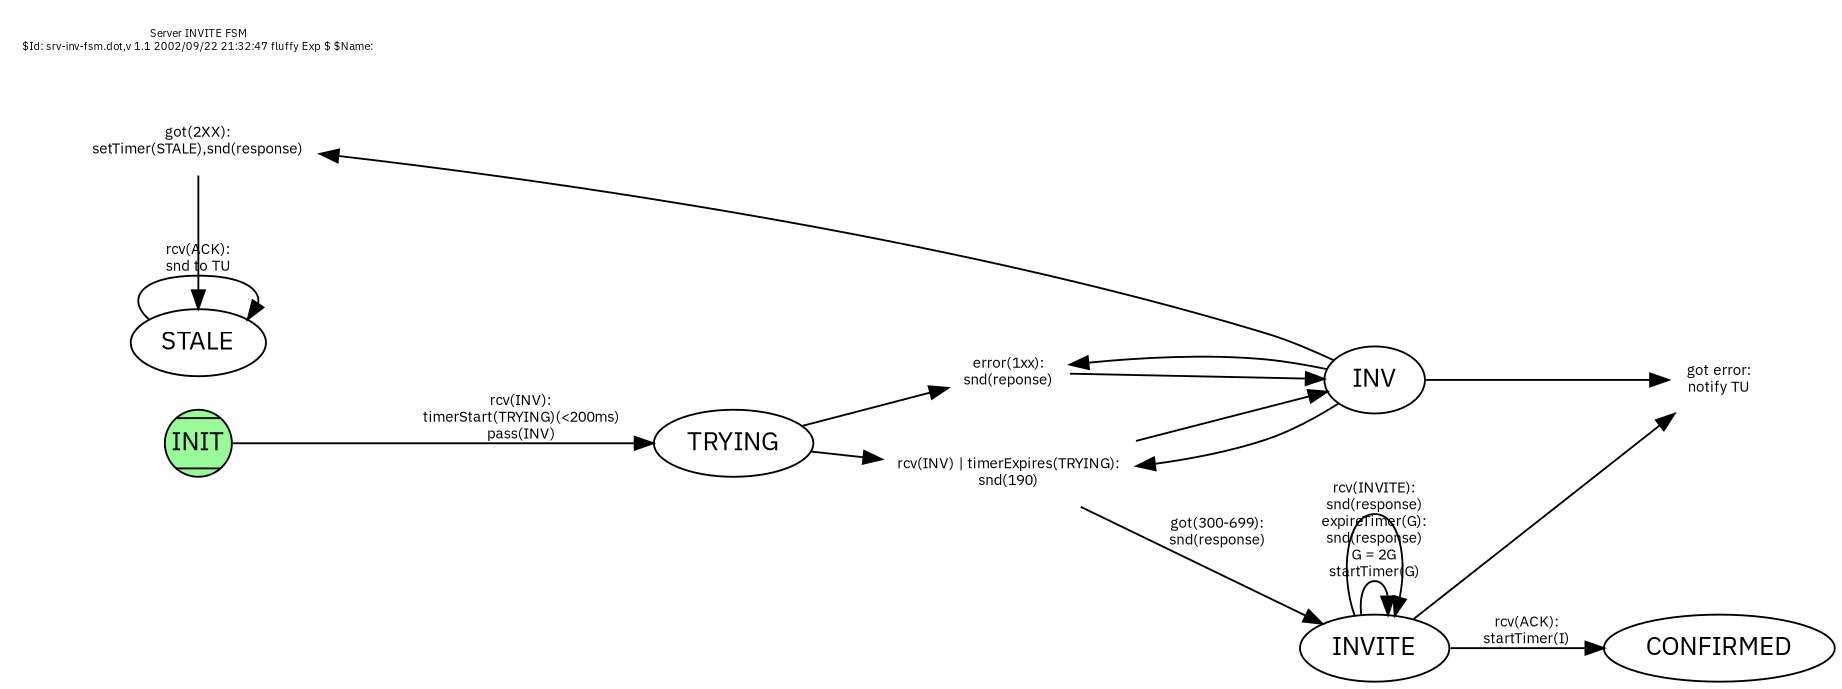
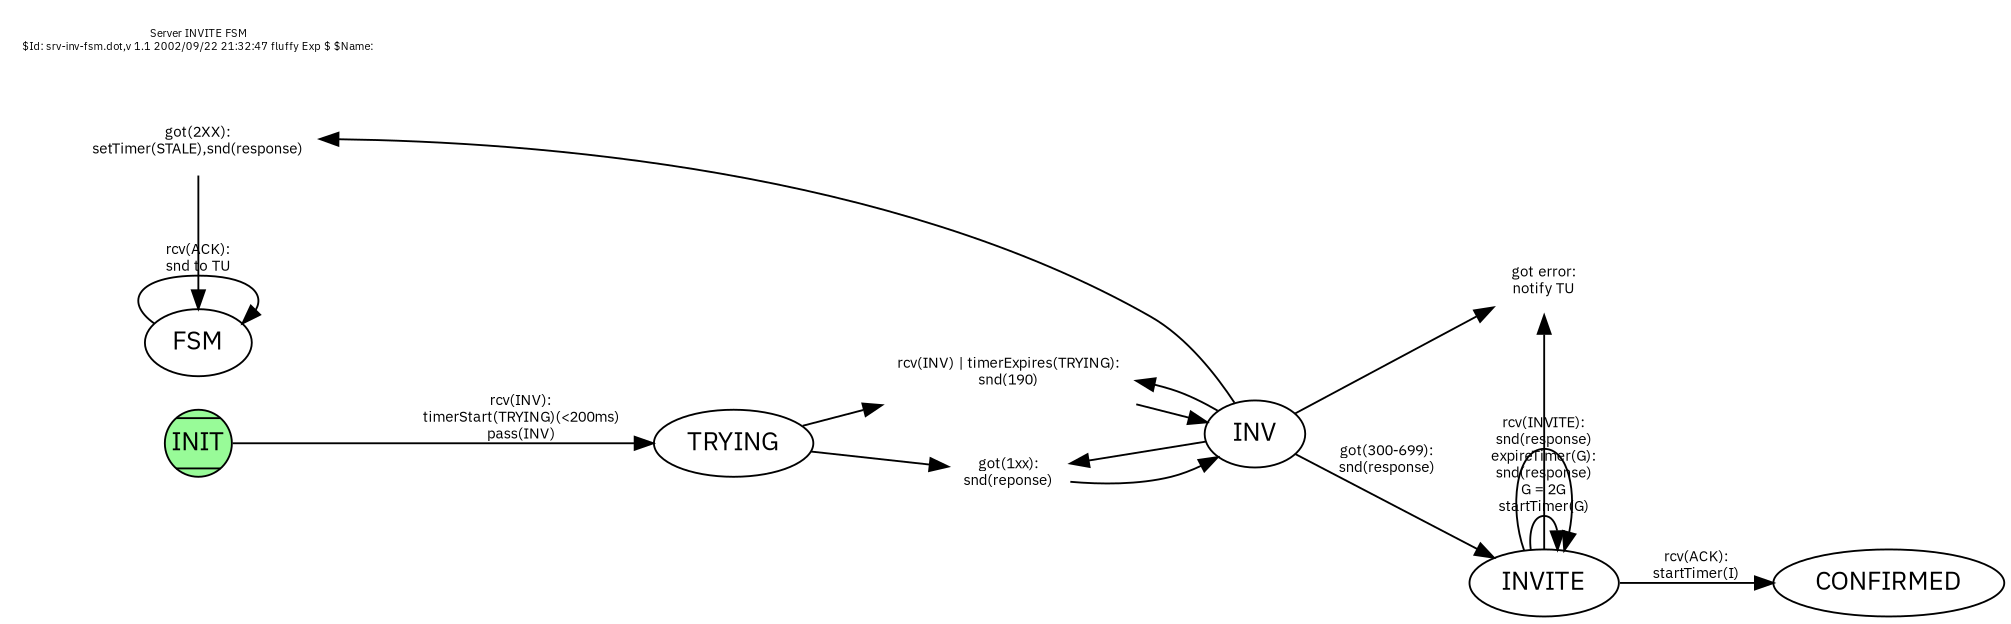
node "STALE": label "STALE" -> "FSM"
node "error(1xx): snd(reponse)": label "error(1xx): snd(reponse)" -> "got(1xx): snd(reponse)"
edge "rcv(INV) | timerExpires(TRYING): snd(190)" -> "INVITE": now "INV" -> "INVITE"
